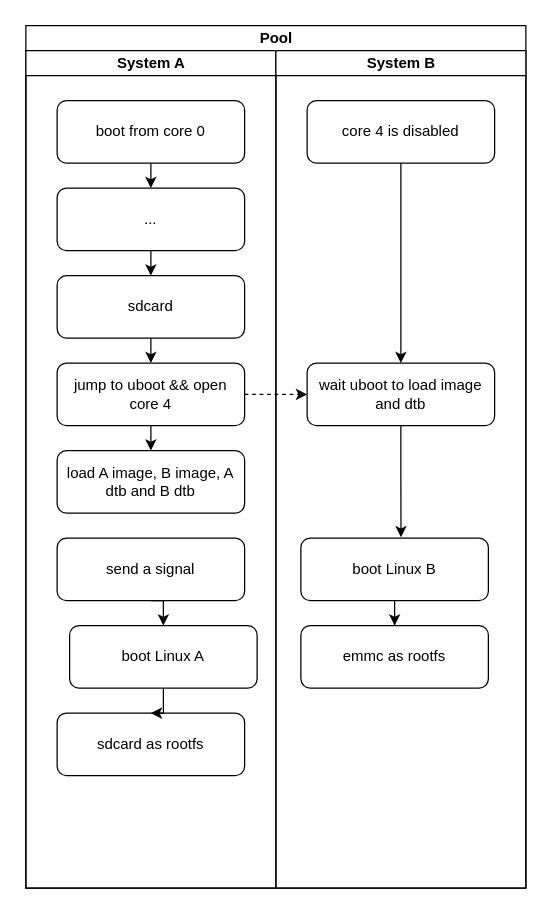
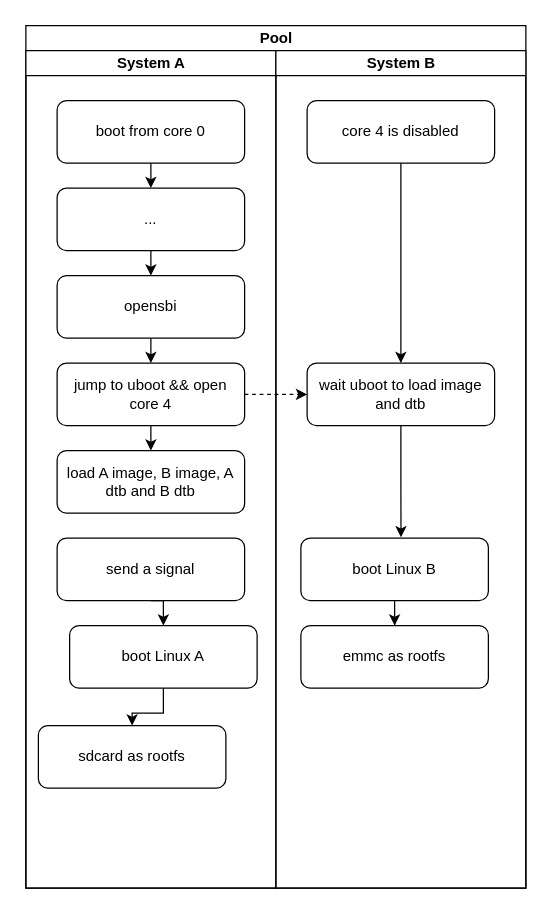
node "sdcard": label "sdcard" -> "opensbi"
node "sdcard as rootfs": moved (151, 744) -> (132, 757)
